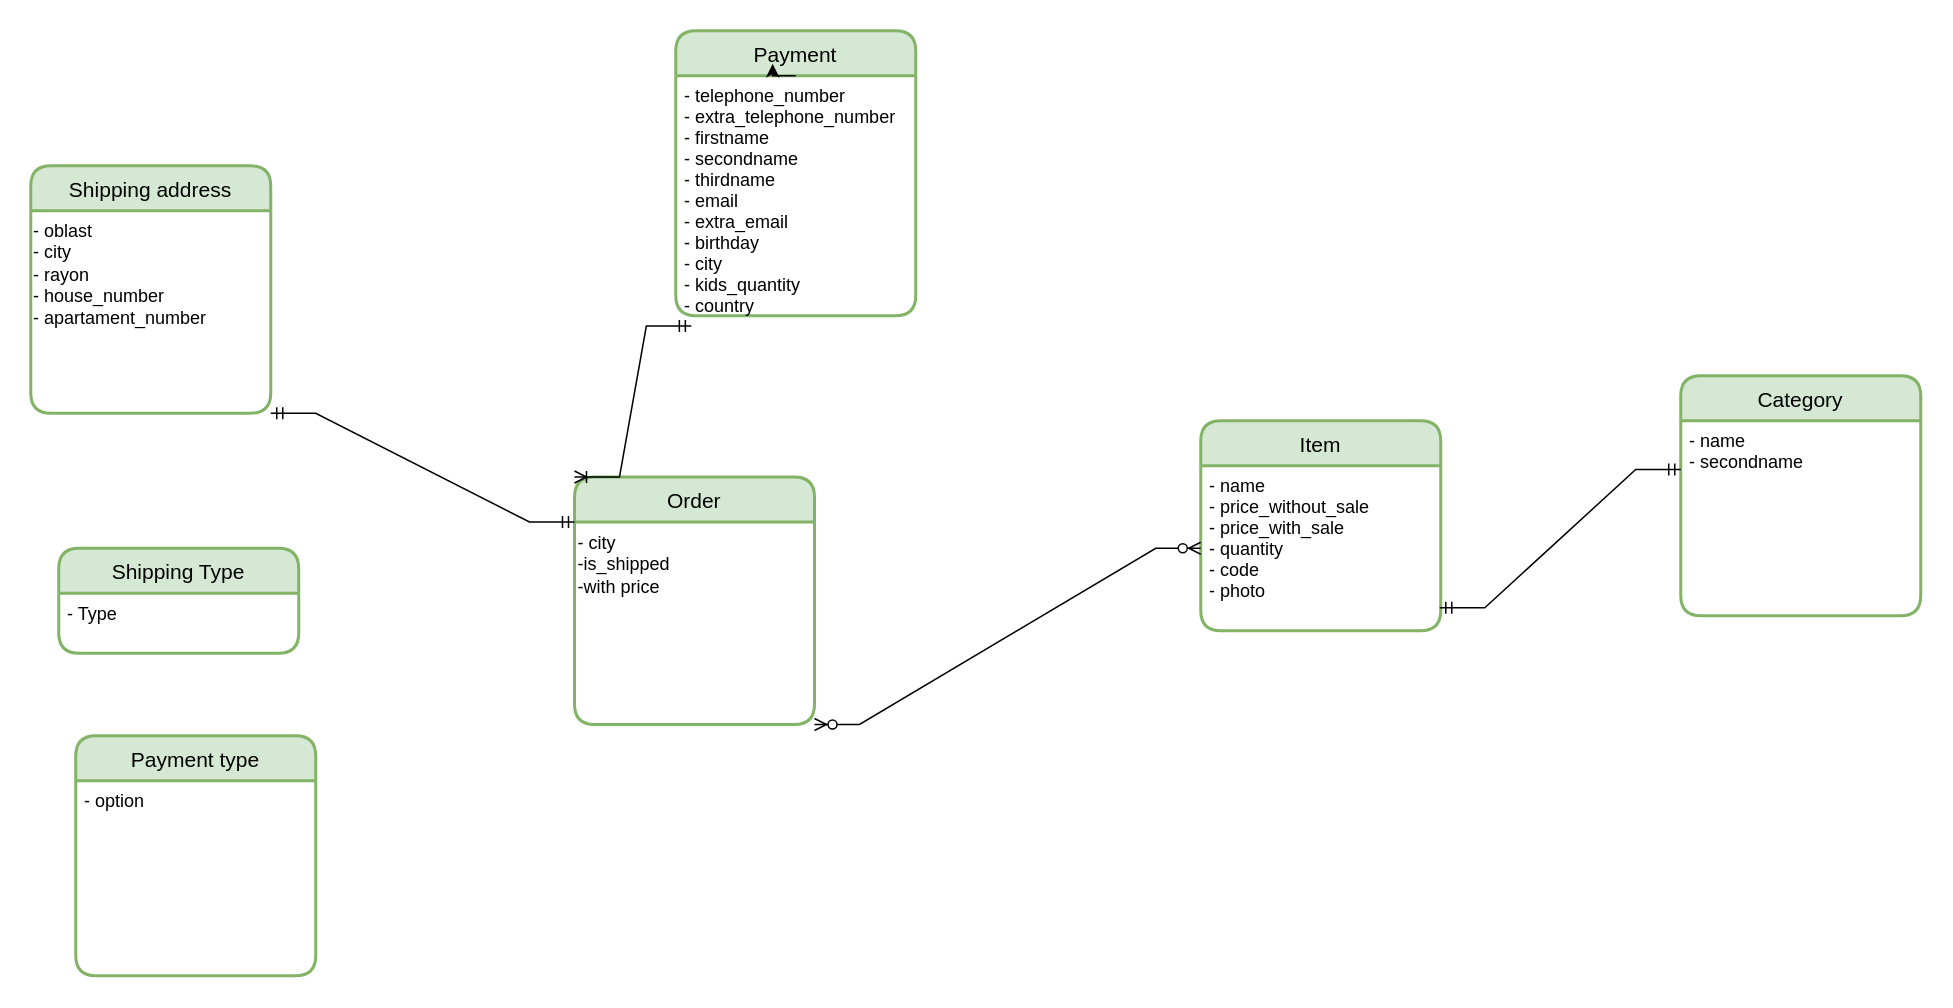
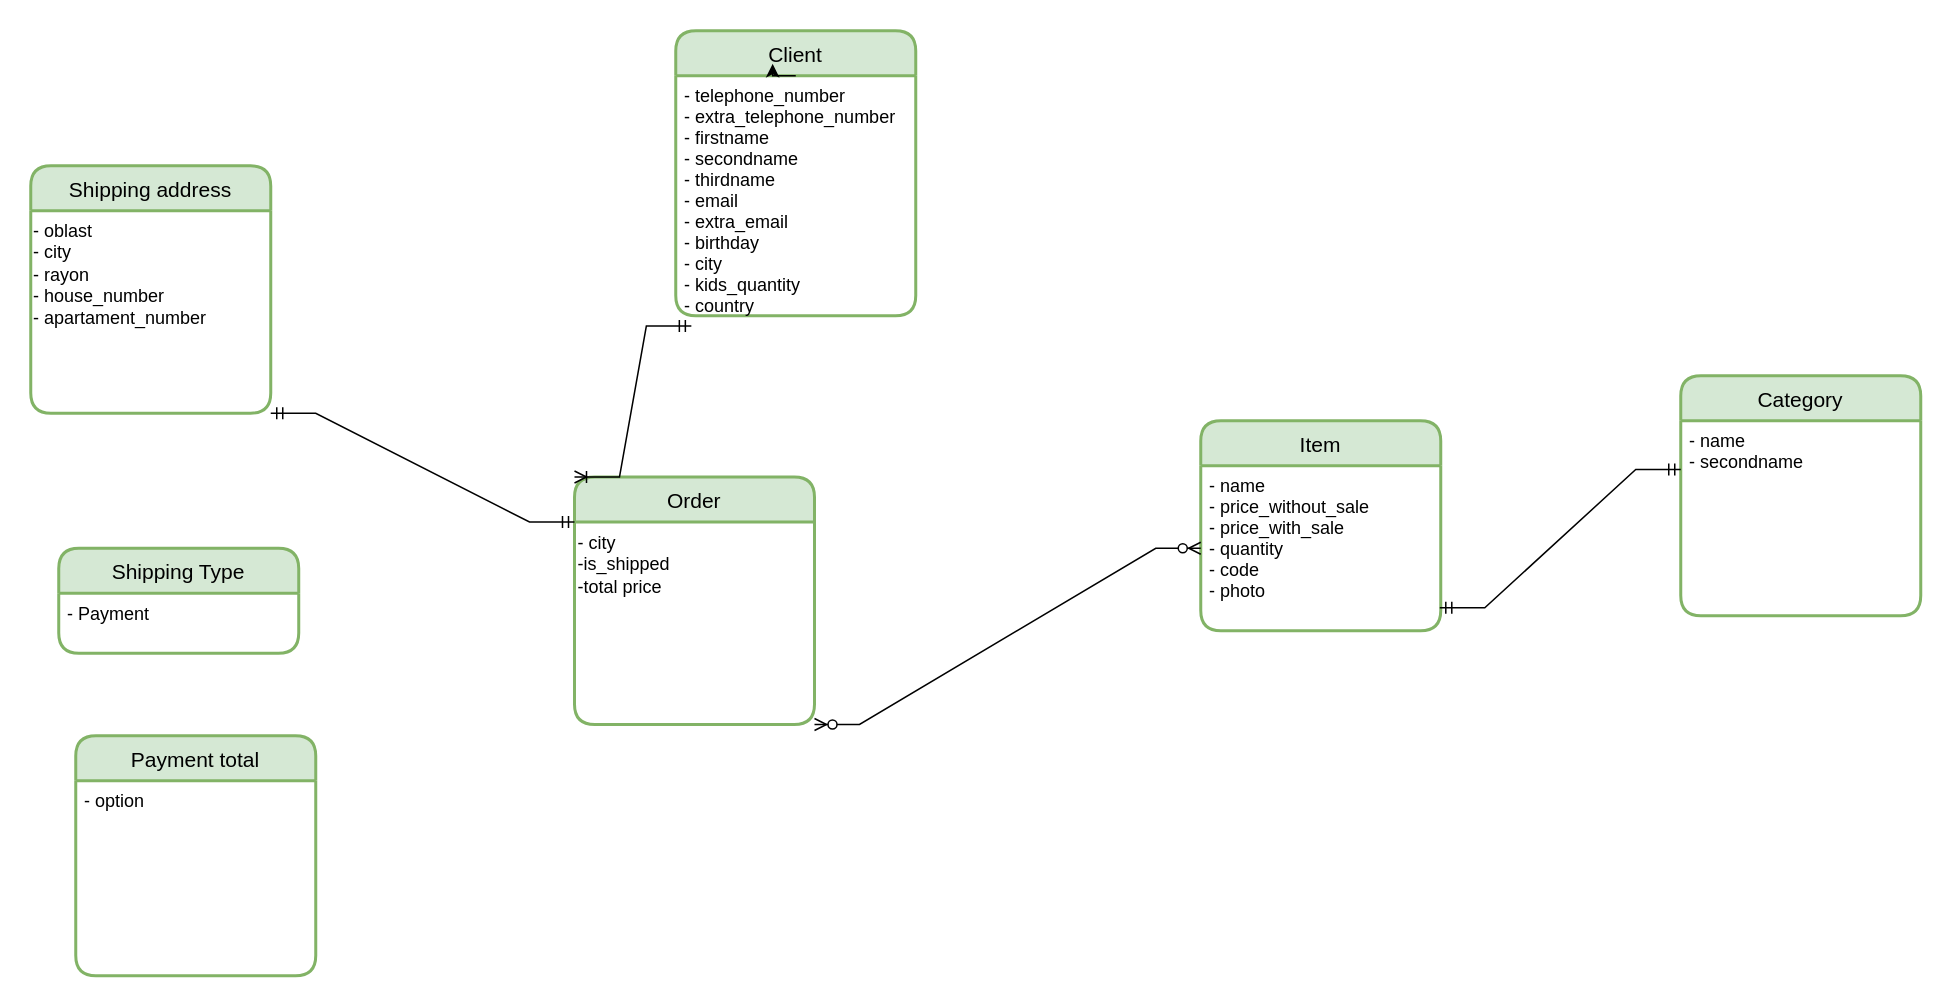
node "Payment": label "Payment" -> "Client"
node "- city -is_shipped -with price": label "- city -is_shipped -with price" -> "- city -is_shipped -total price"
node "- Type": label "- Type" -> "- Payment"
node "Payment type": label "Payment type" -> "Payment total"
